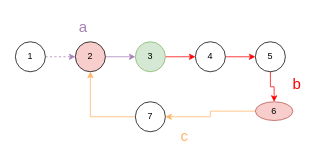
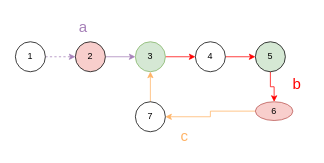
node "5": fillcolor #ffffff -> #d5e8d4
edge "7" -> "2": now "7" -> "3"
